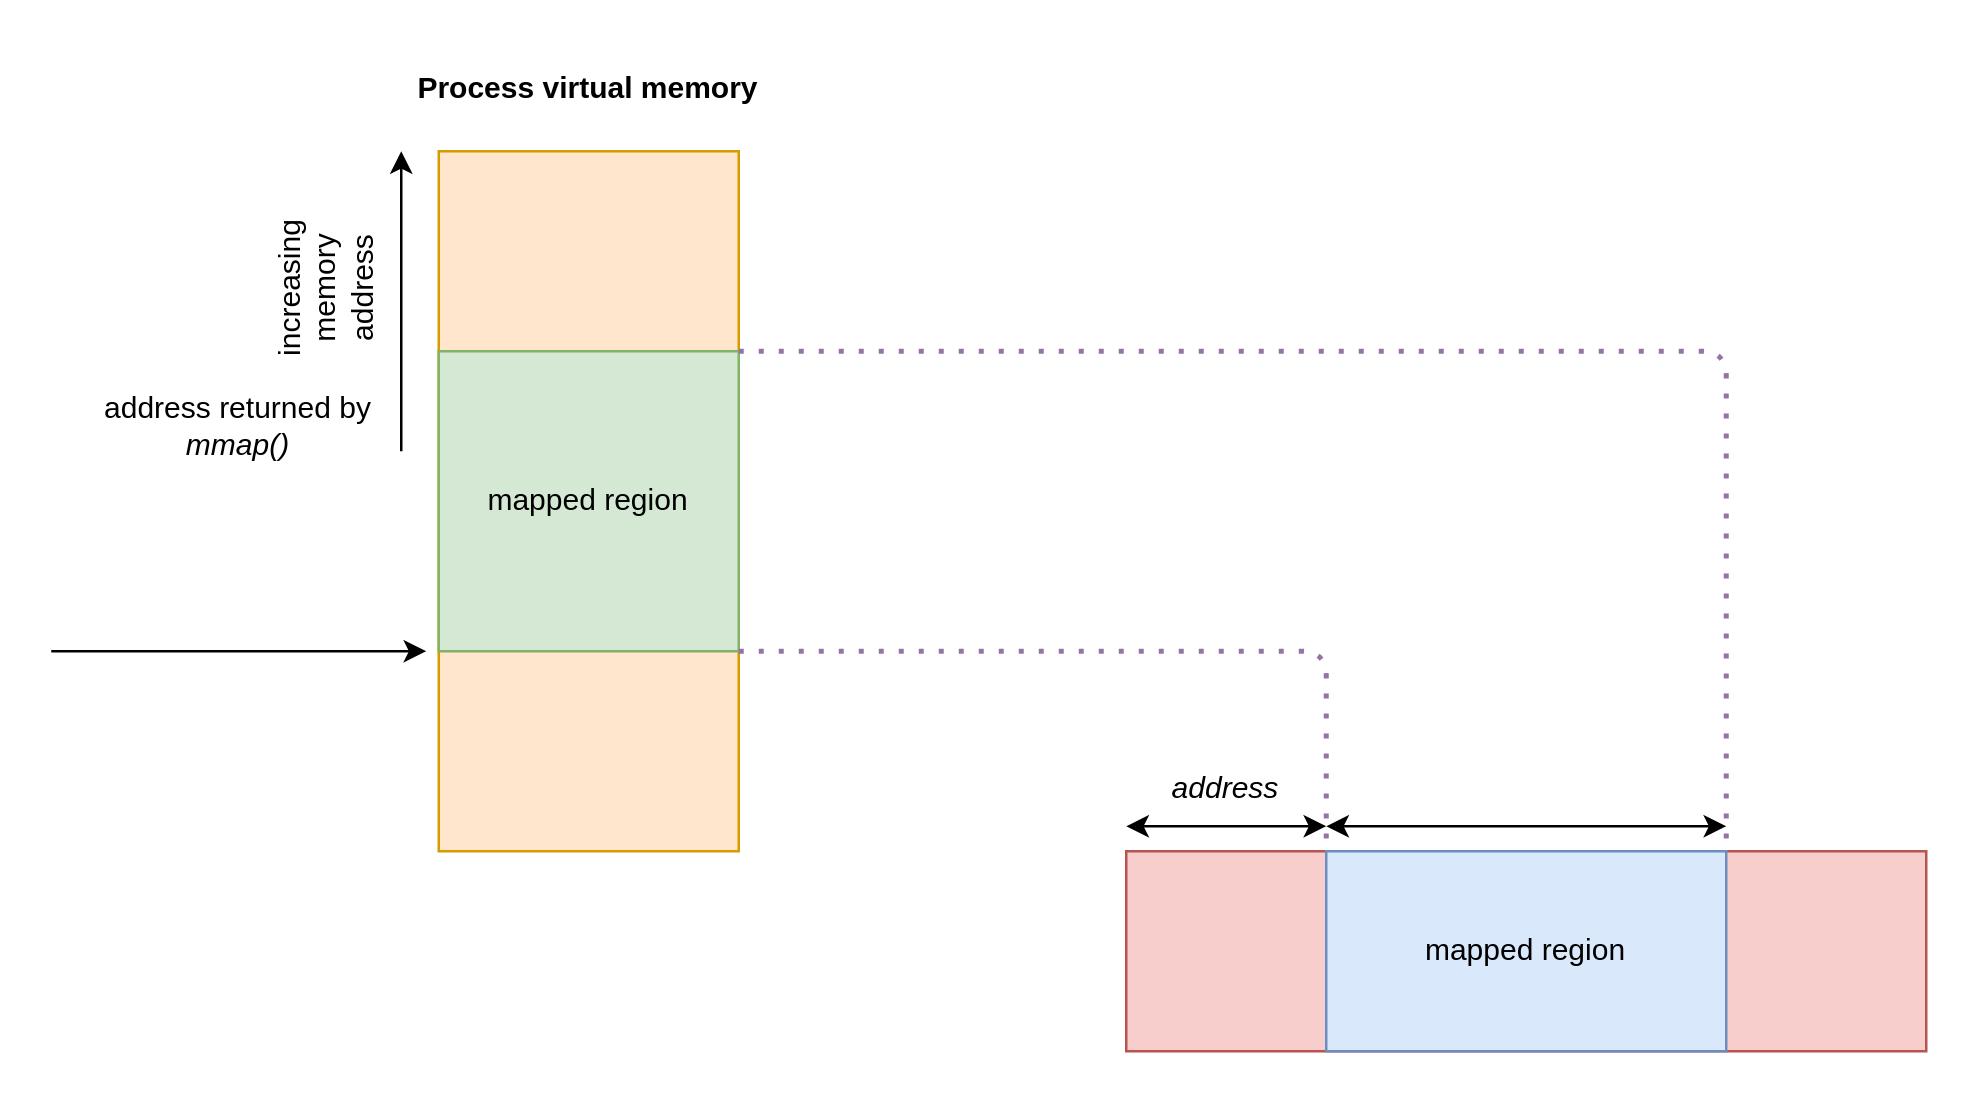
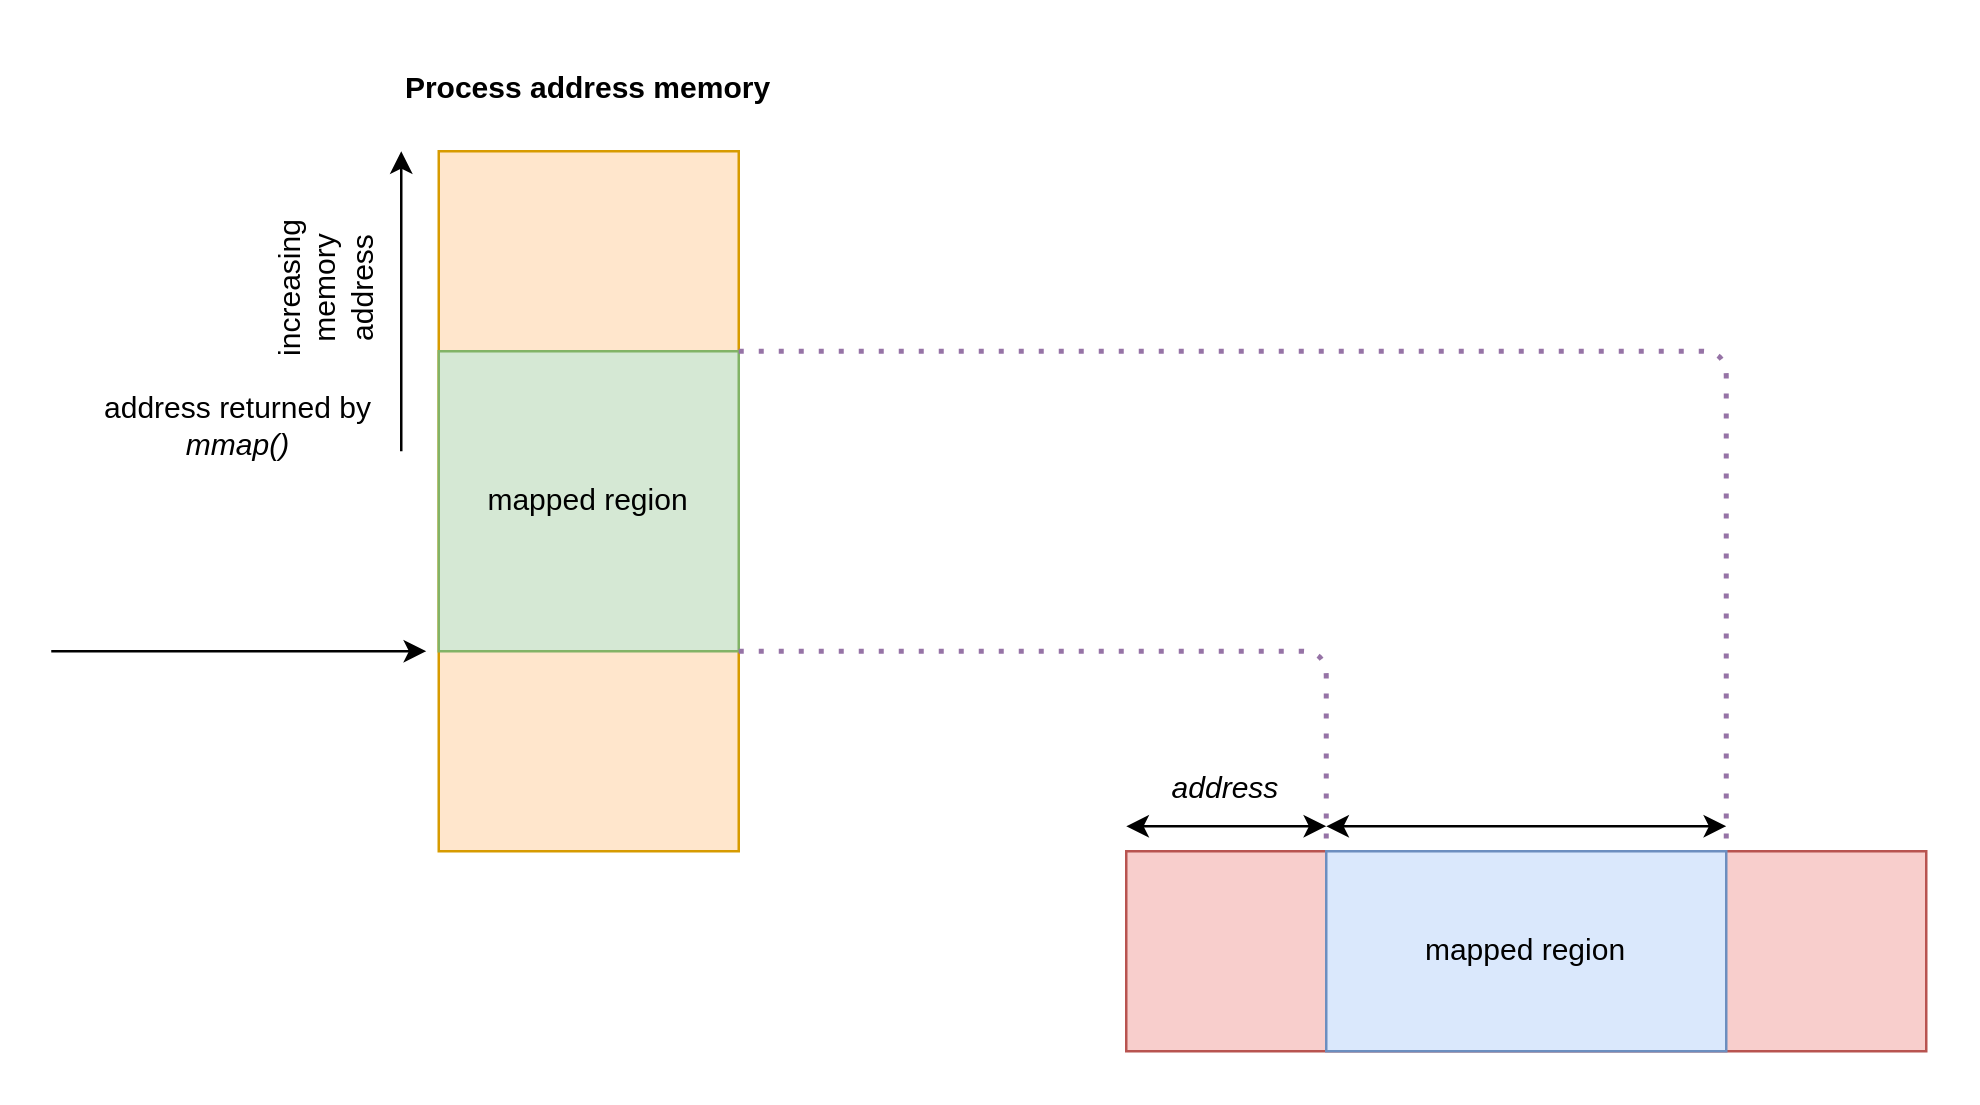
node "Process virtual memory": label "Process virtual memory" -> "Process address memory"
